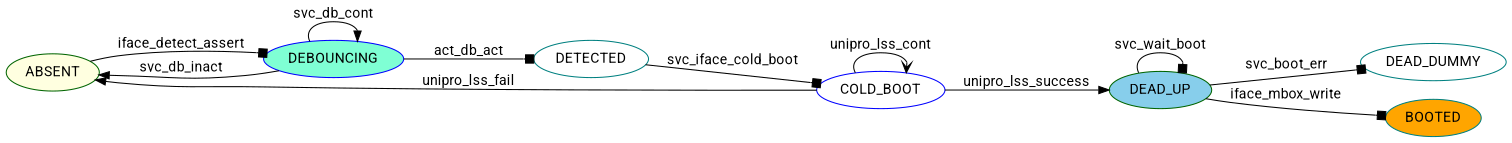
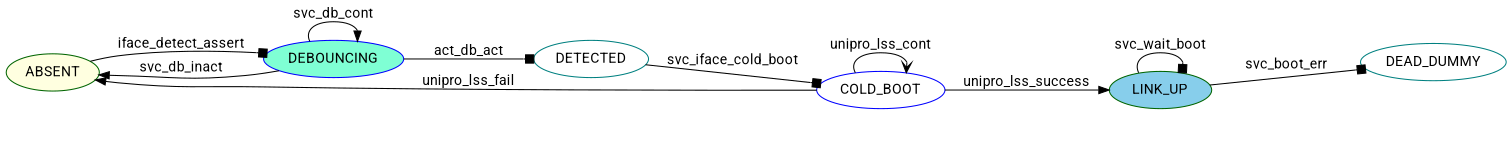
node "DEAD_UP": label "DEAD_UP" -> "LINK_UP"
node "BOOTED": removed
